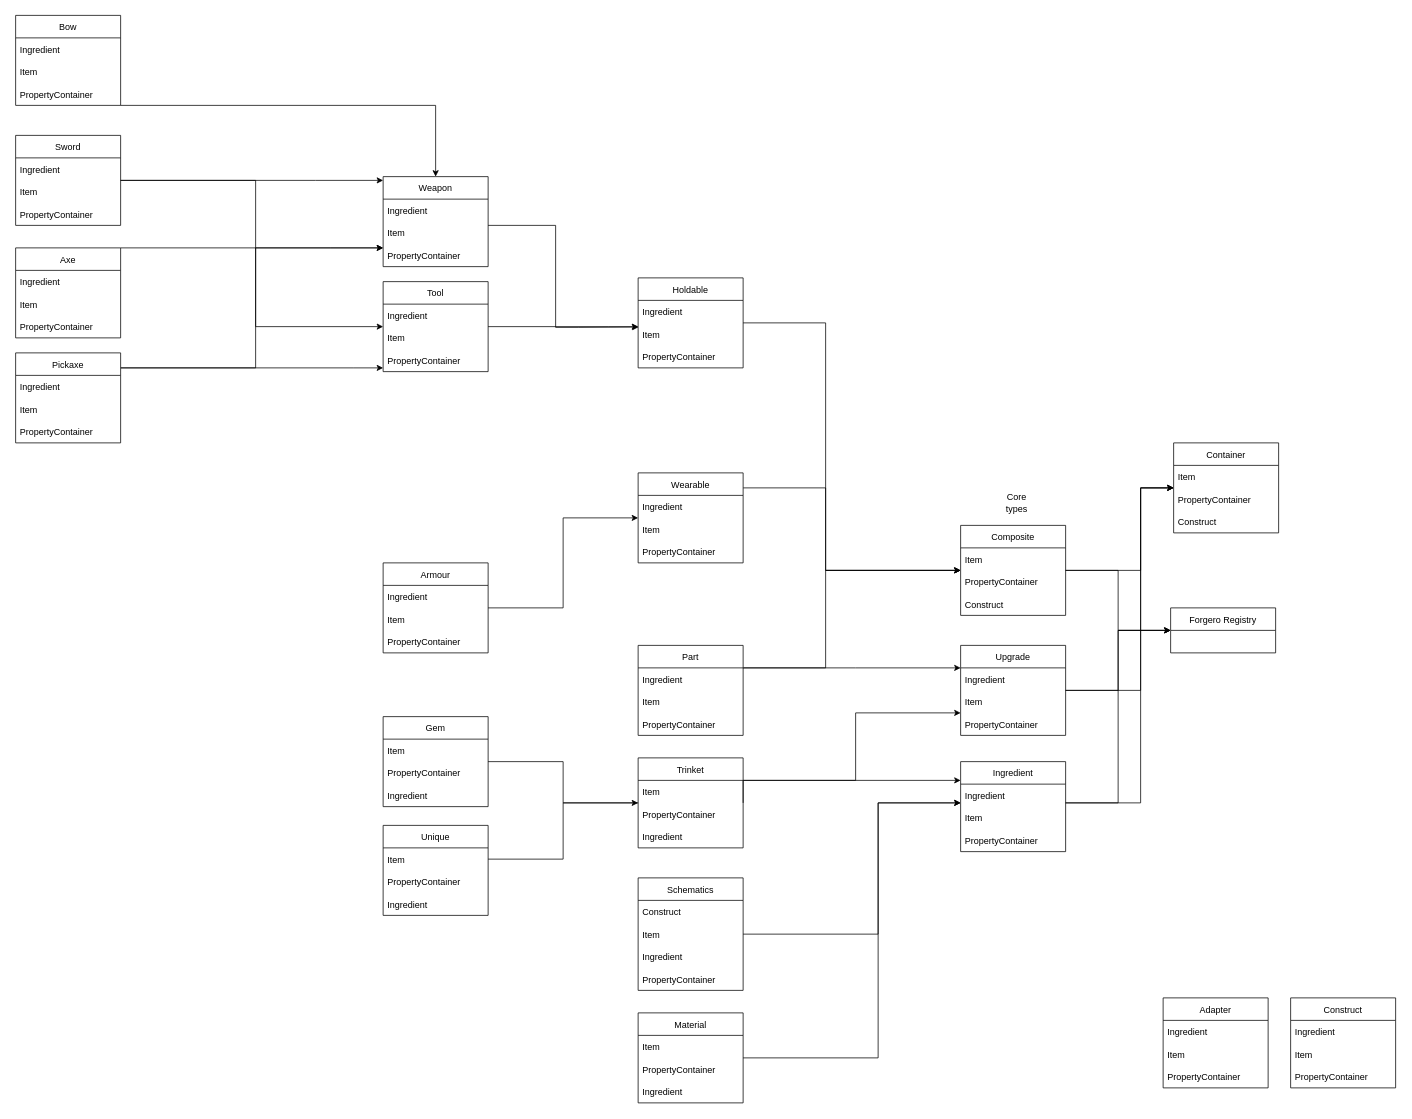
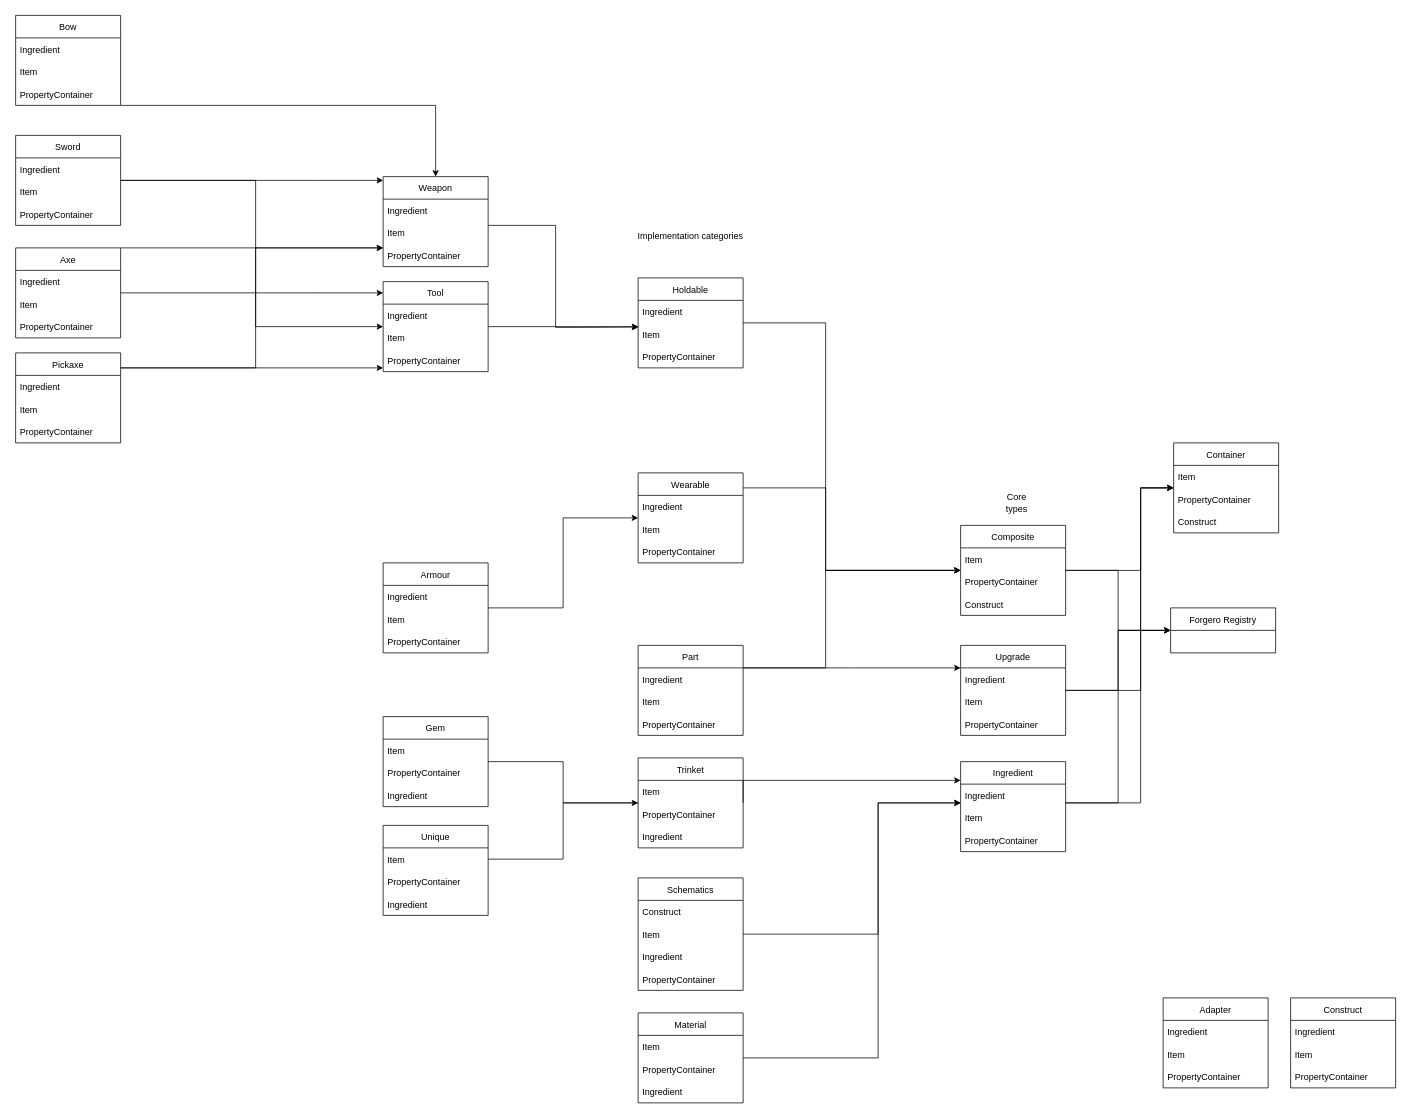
node "Implementation categories": added
edge "Axe" -> "Tool": added
edge "Trinket" -> "Upgrade": removed
